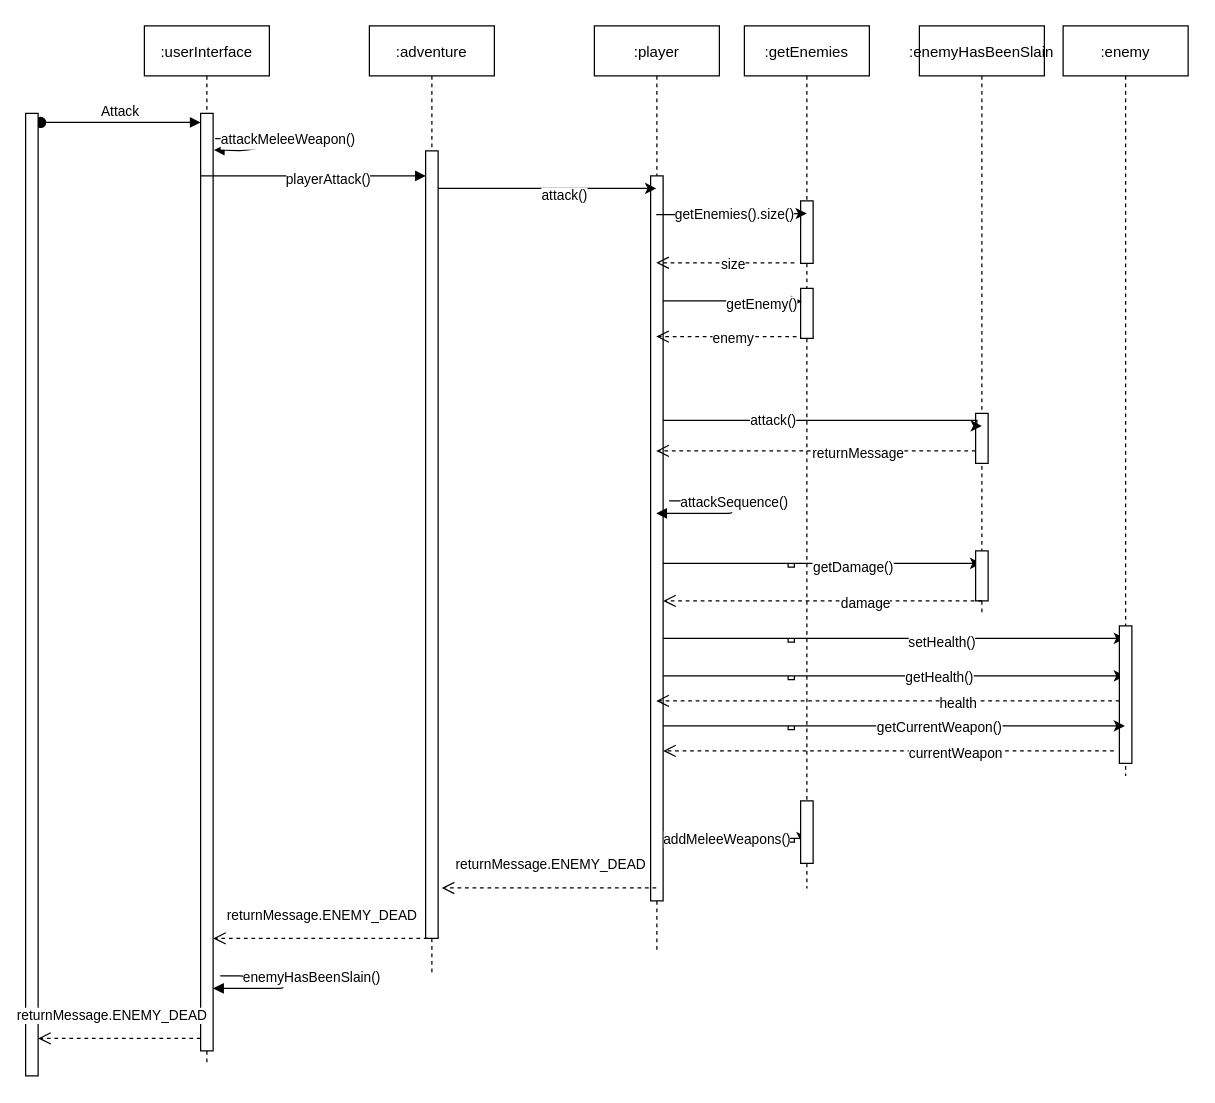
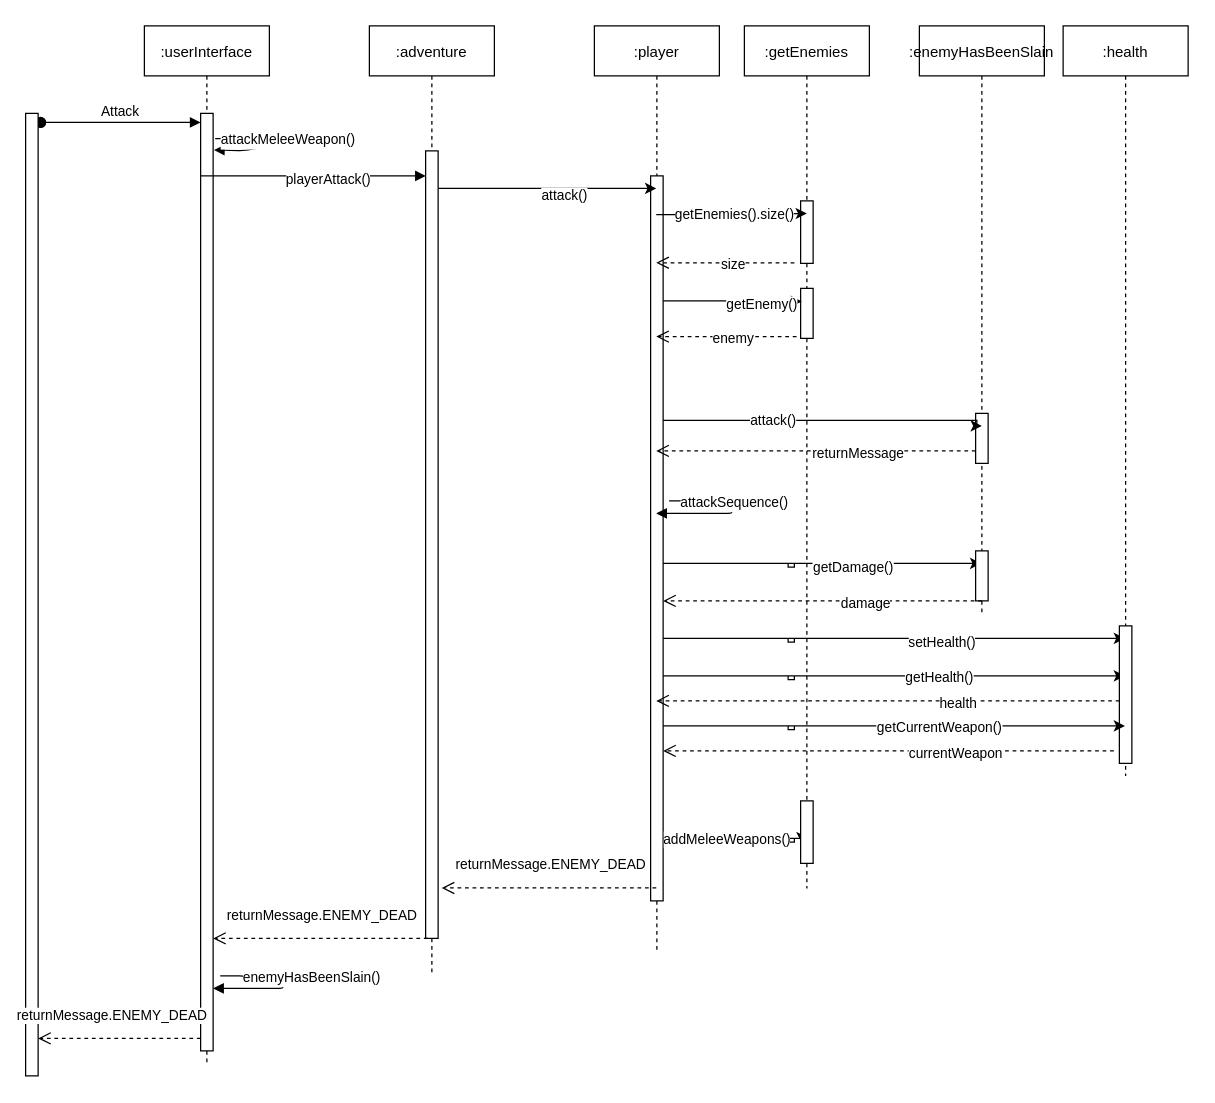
node ":enemy": label ":enemy" -> ":health"
